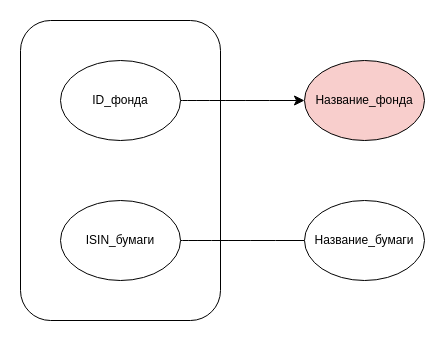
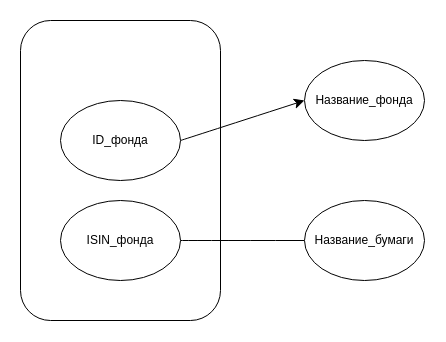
node "ID_фонда": moved (121, 101) -> (121, 141)
node "Название_фонда": fillcolor #f8cecc -> #ffffff
node "ISIN_бумаги": label "ISIN_бумаги" -> "ISIN_фонда"
